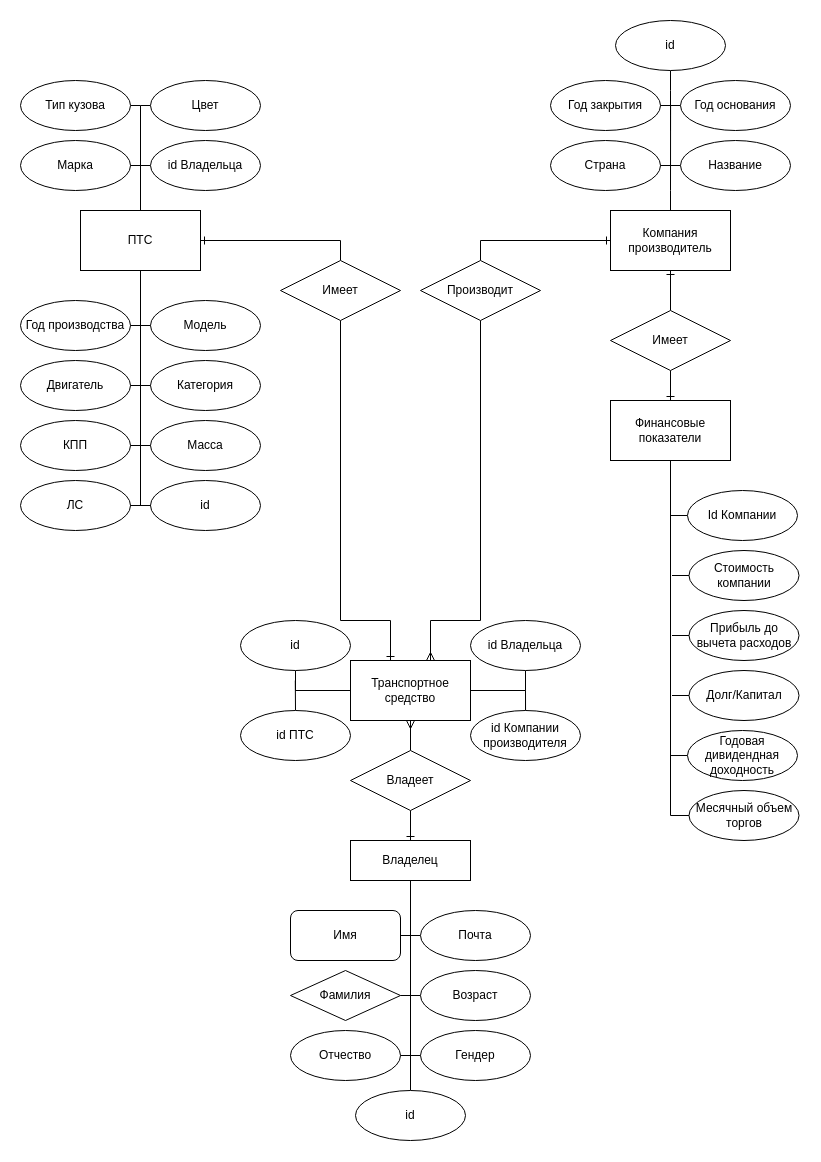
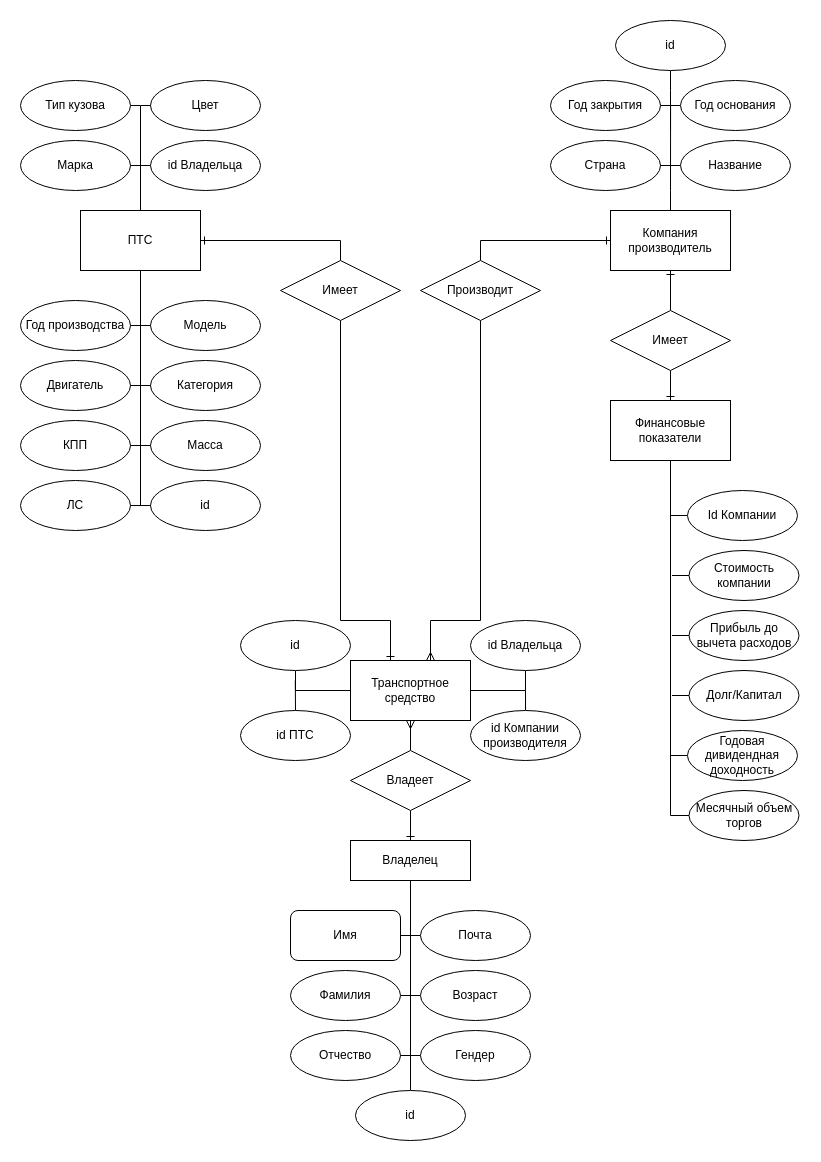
node "Фамилия": shape diamond -> ellipse
